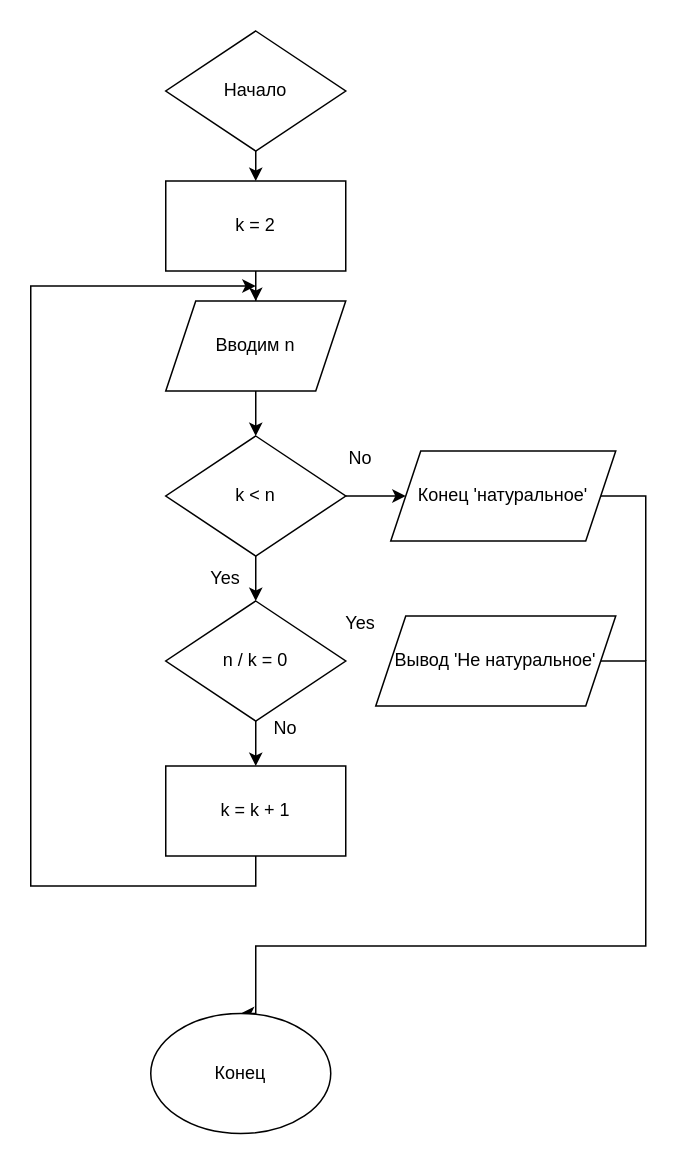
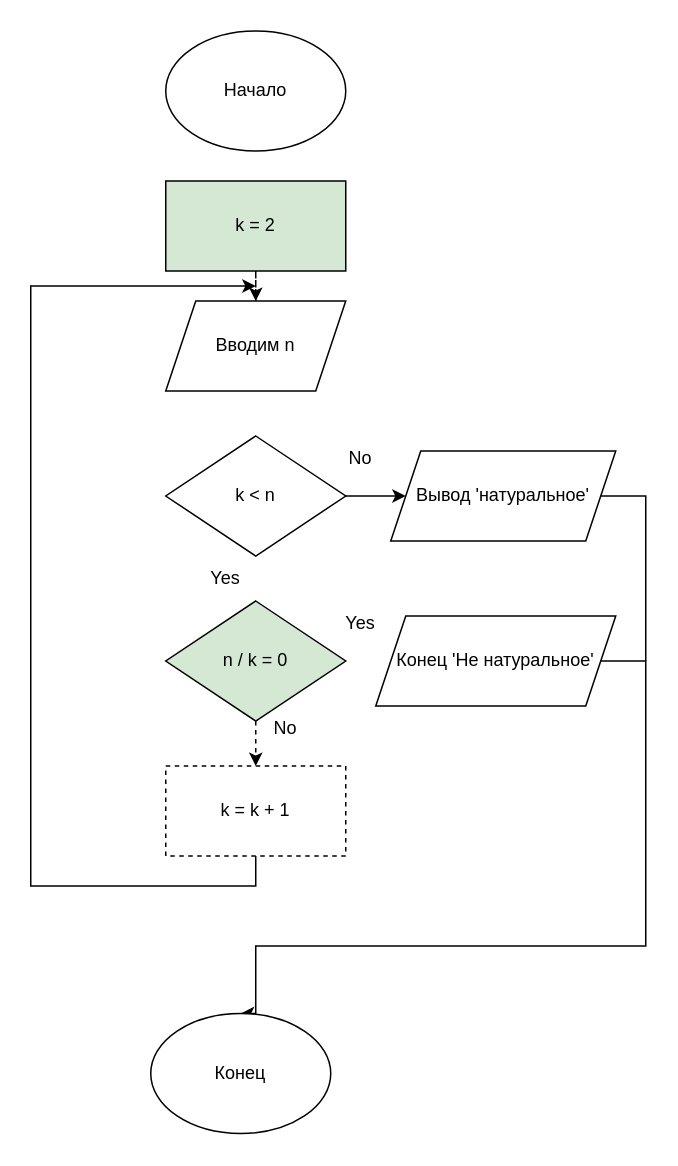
node "Начало": shape diamond -> ellipse
edge "Начало" -> "k = 2": removed
node "k = 2": fillcolor #ffffff -> #d5e8d4
edge "k = 2" -> "Вводим n": style solid -> dashed
edge "Вводим n" -> "k < n": removed
node "Конец 'натуральное'": label "Конец 'натуральное'" -> "Вывод 'натуральное'"
edge "k < n" -> "n / k = 0": removed
node "n / k = 0": fillcolor #ffffff -> #d5e8d4
node "Вывод 'Не натуральное'": label "Вывод 'Не натуральное'" -> "Конец 'Не натуральное'"
edge "n / k = 0" -> "k = k + 1": style solid -> dashed
node "k = k + 1": style solid -> dashed
